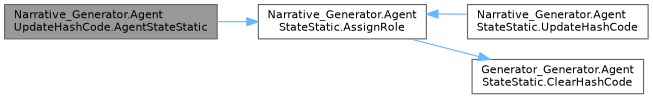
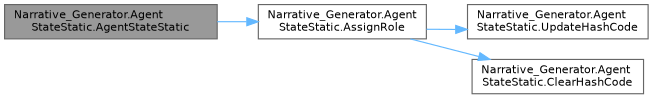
edge "Narrative_Generator.Agent StateStatic.UpdateHashCode" -> "Narrative_Generator.Agent StateStatic.AssignRole": reversed
node "Narrative_Generator.Agent UpdateHashCode.AgentStateStatic": label "Narrative_Generator.Agent UpdateHashCode.AgentStateStatic" -> "Narrative_Generator.Agent StateStatic.AgentStateStatic"
node "Generator_Generator.Agent StateStatic.ClearHashCode": label "Generator_Generator.Agent StateStatic.ClearHashCode" -> "Narrative_Generator.Agent StateStatic.ClearHashCode"
